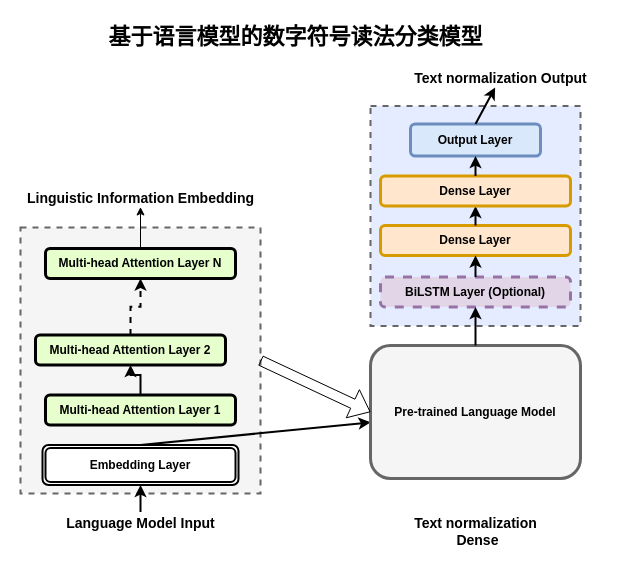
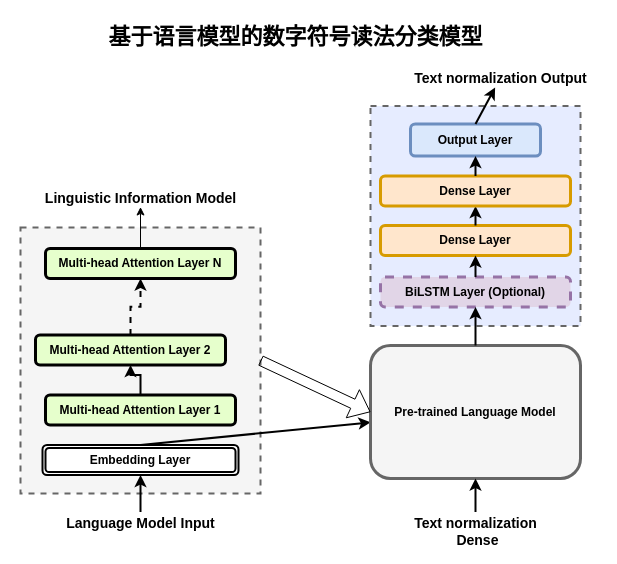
node "Linguistic Information Embedding": label "Linguistic Information Embedding" -> "Linguistic Information Model"
node "Embedding Layer": size 196x40 -> 196x30
edge "Text normalization Dense" -> "Pre-trained Language Model": added
